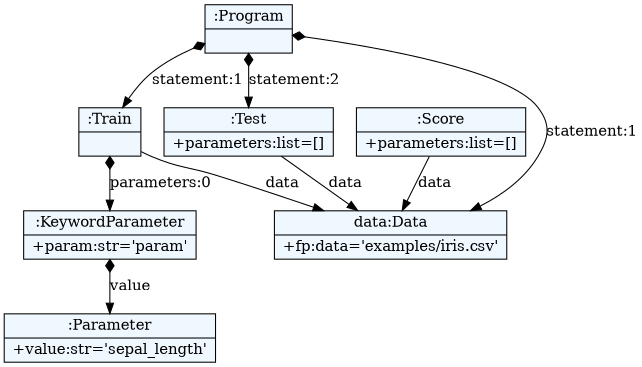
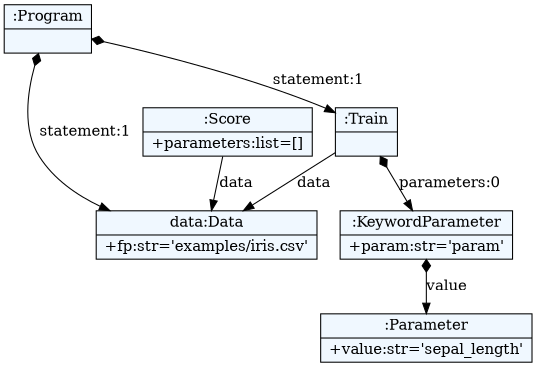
node ":Test": removed
node "data:Data": text "+fp:data='examples/iris.csv'" -> "+fp:str='examples/iris.csv'"
